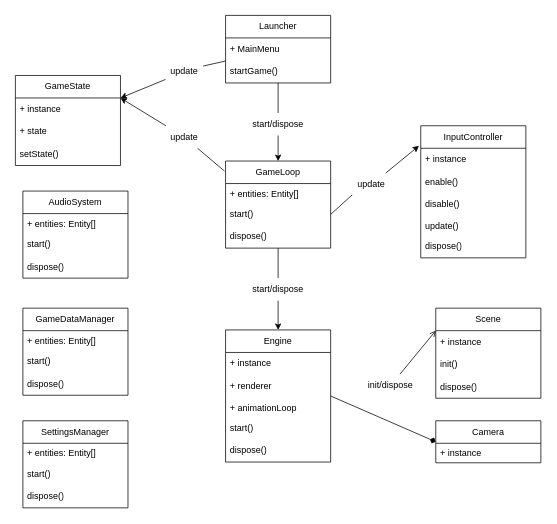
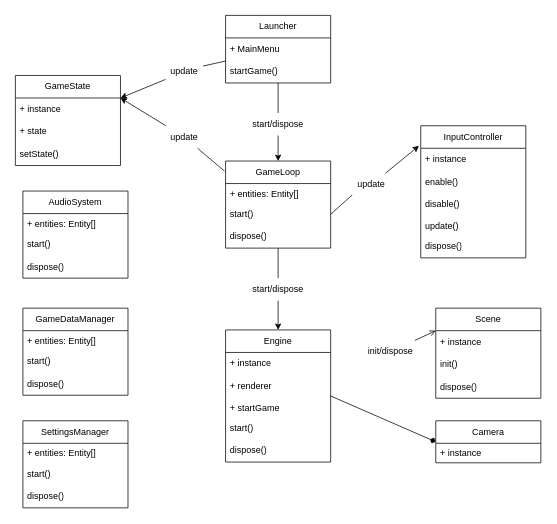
node "init/dispose": moved (390, 385) -> (390, 351)
node "+ animationLoop": label "+ animationLoop" -> "+ startGame"
